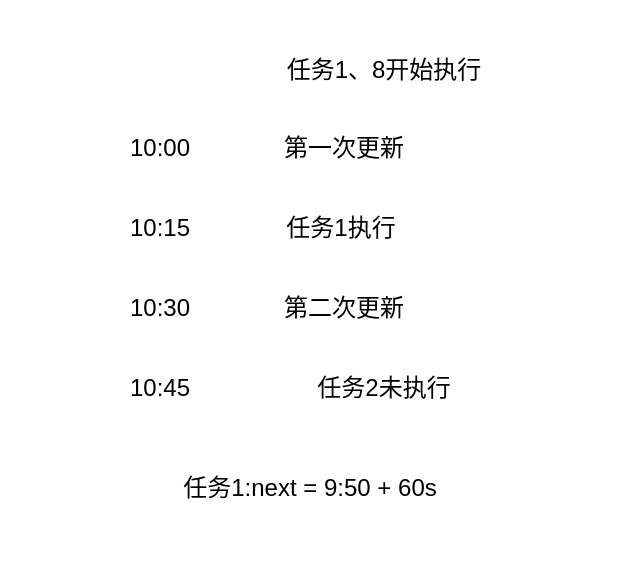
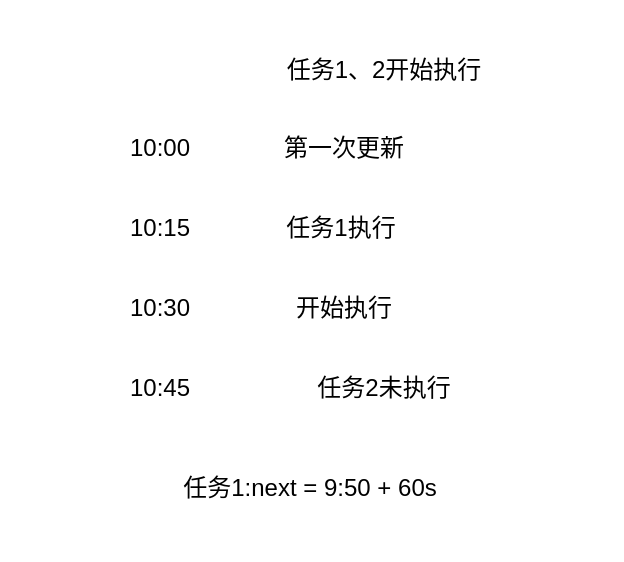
node "任务1、8开始执行": label "任务1、8开始执行" -> "任务1、2开始执行"
node "第二次更新": label "第二次更新" -> "开始执行"
